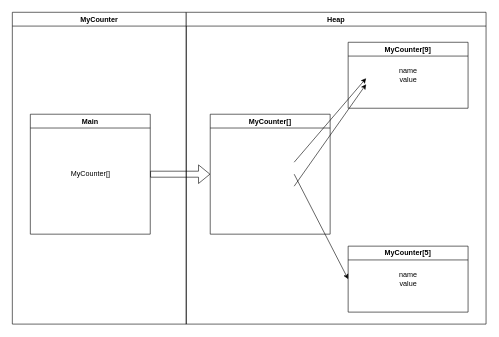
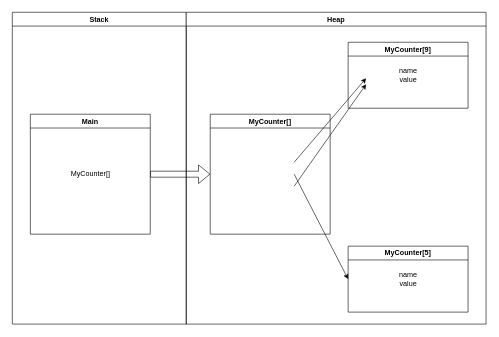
node "MyCounter": label "MyCounter" -> "Stack"
